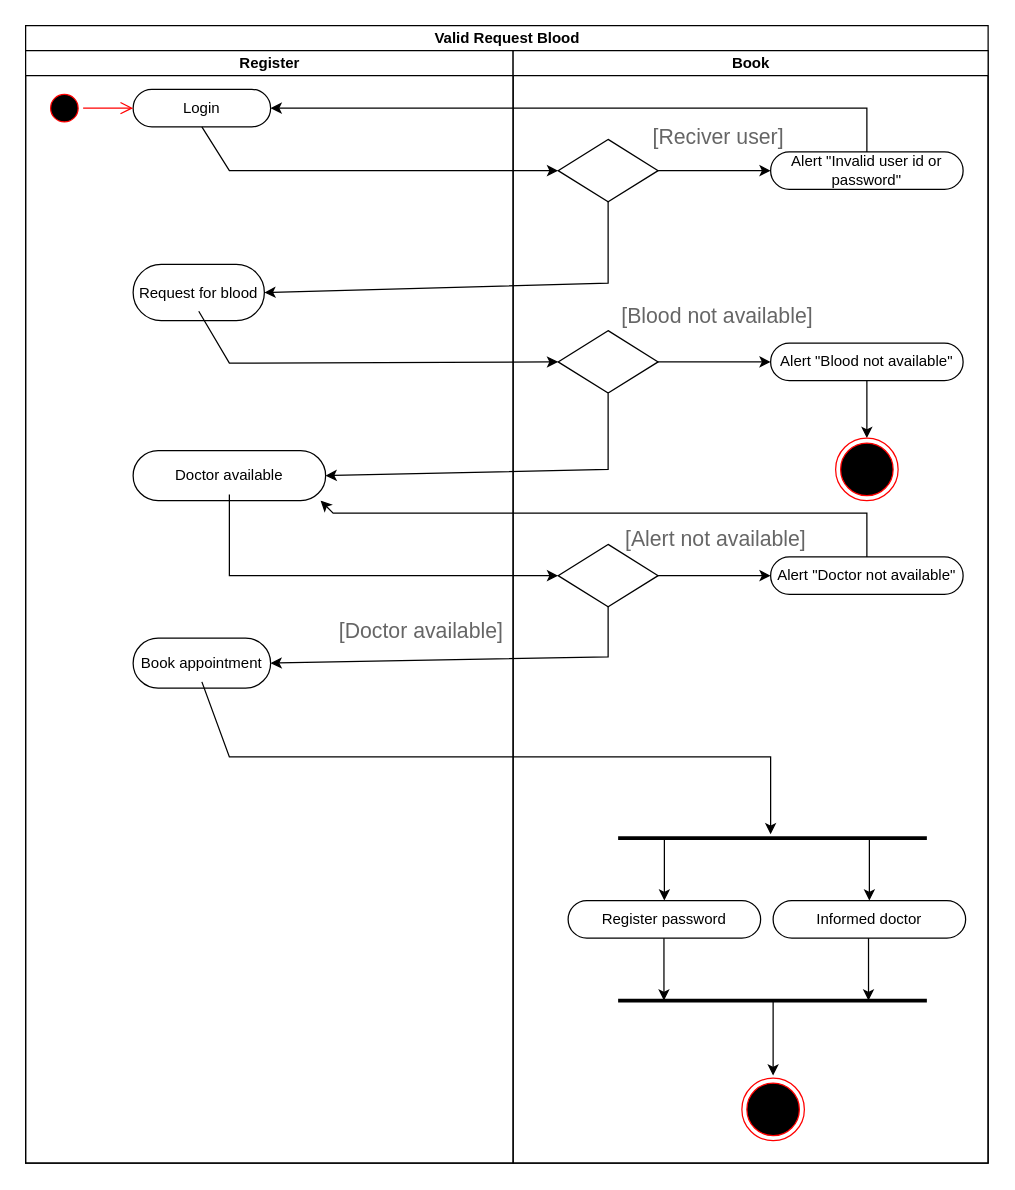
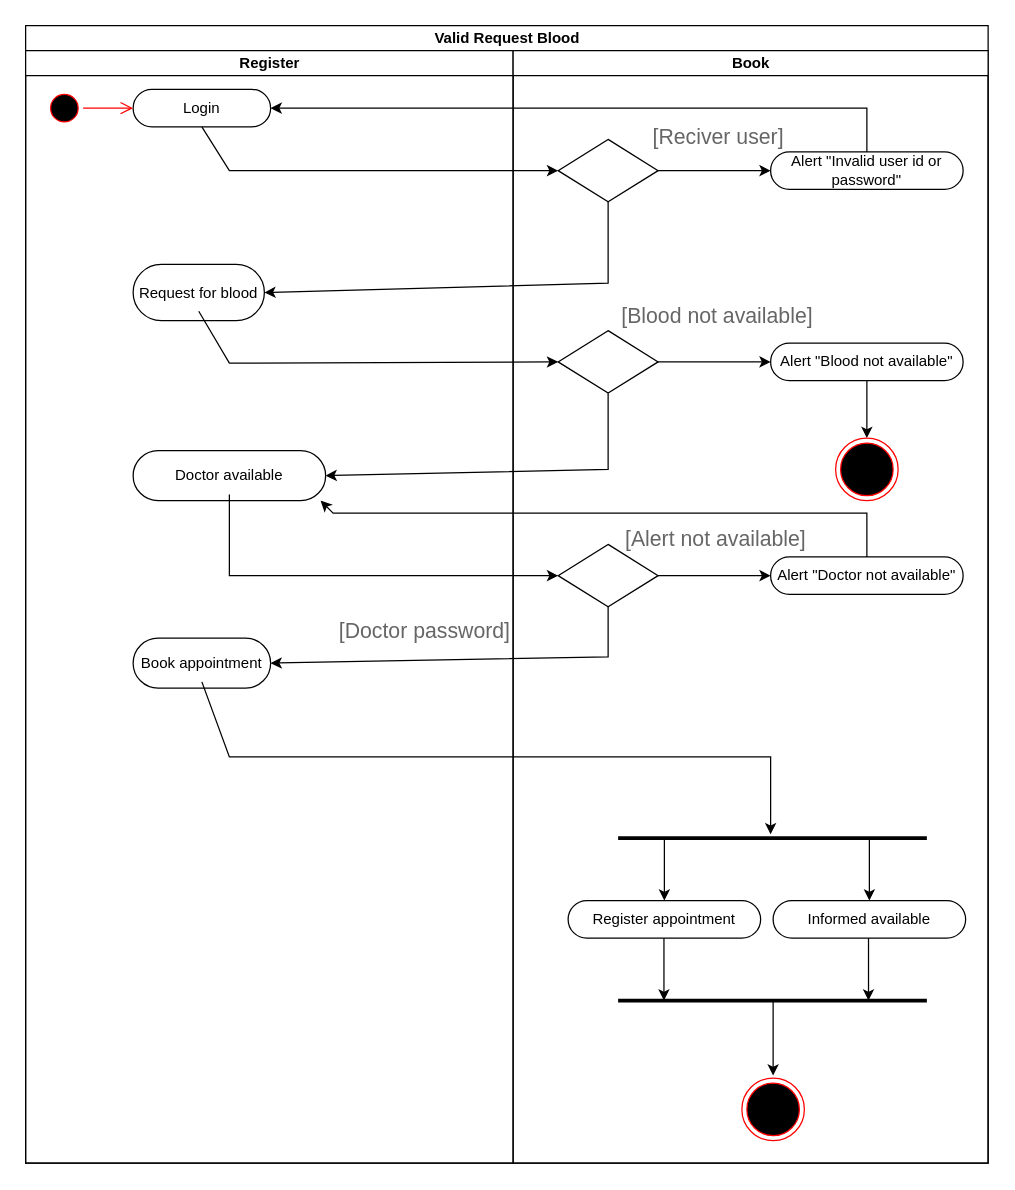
node "[Doctor available]": label "[Doctor available]" -> "[Doctor password]"
node "Register password": label "Register password" -> "Register appointment"
node "Informed doctor": label "Informed doctor" -> "Informed available"
